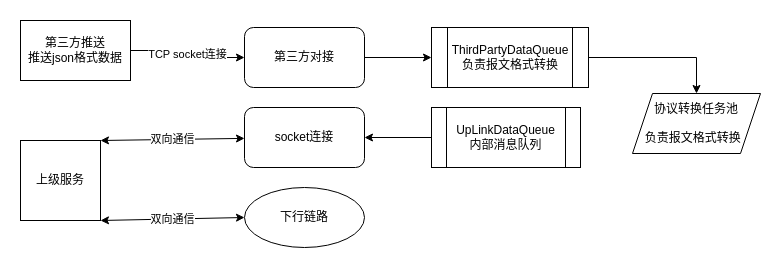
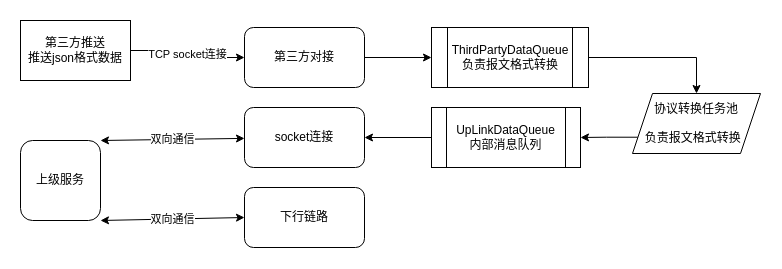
edge "协议转换任务池 负责报文格式转换" -> "UpLinkDataQueue 内部消息队列": added
node "上级服务": shape rectangle -> rounded rectangle
node "下行链路": shape ellipse -> rounded rectangle
